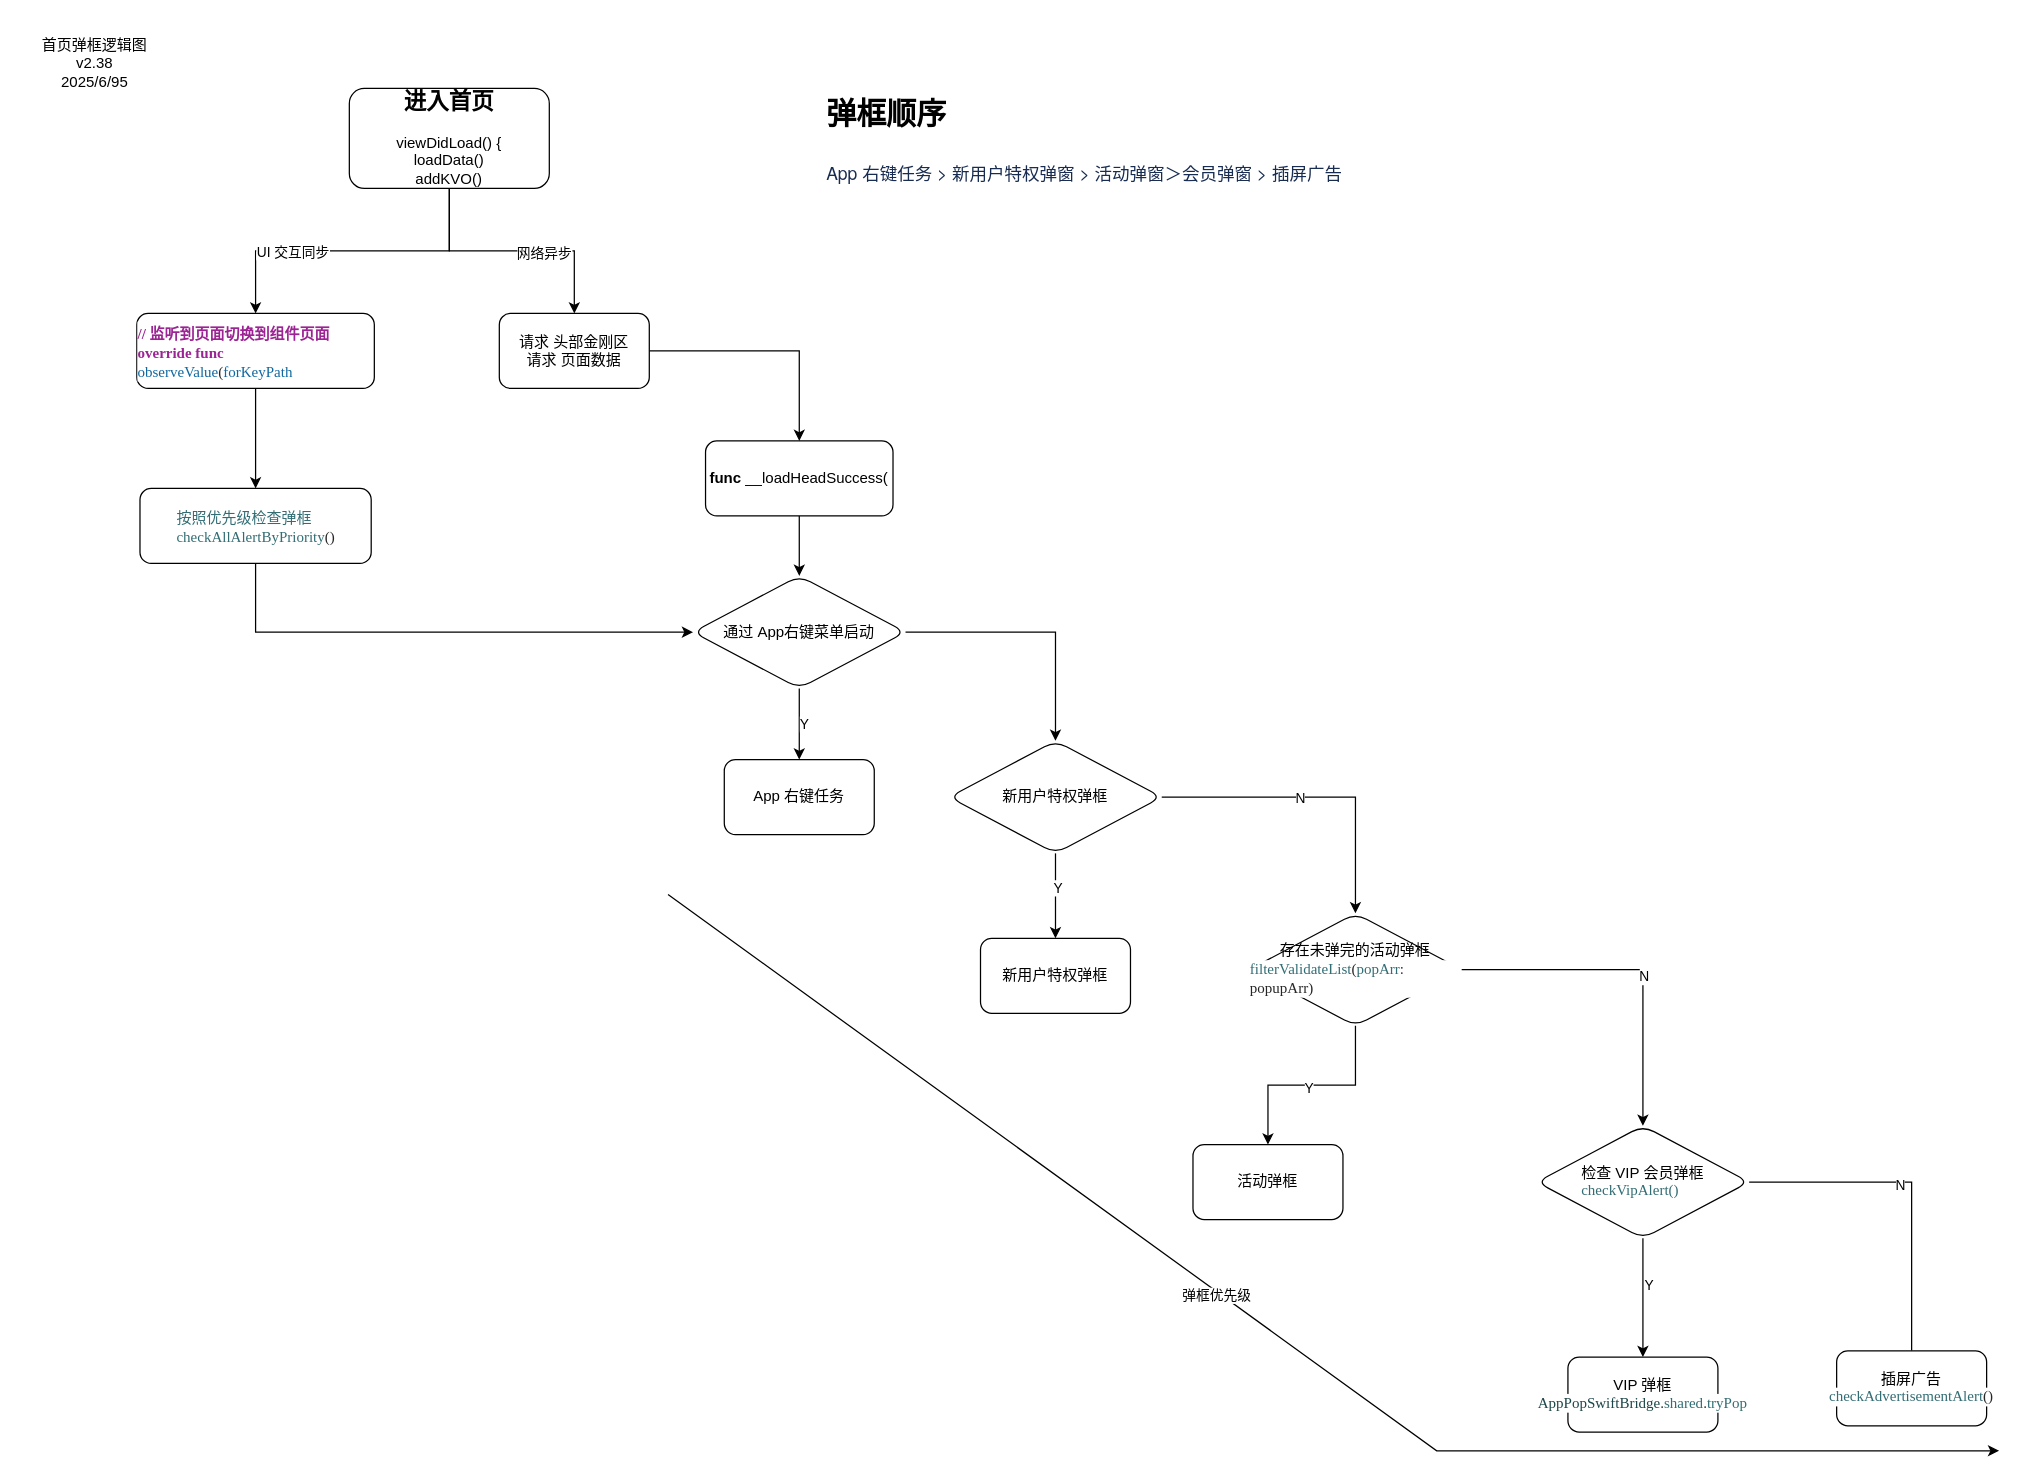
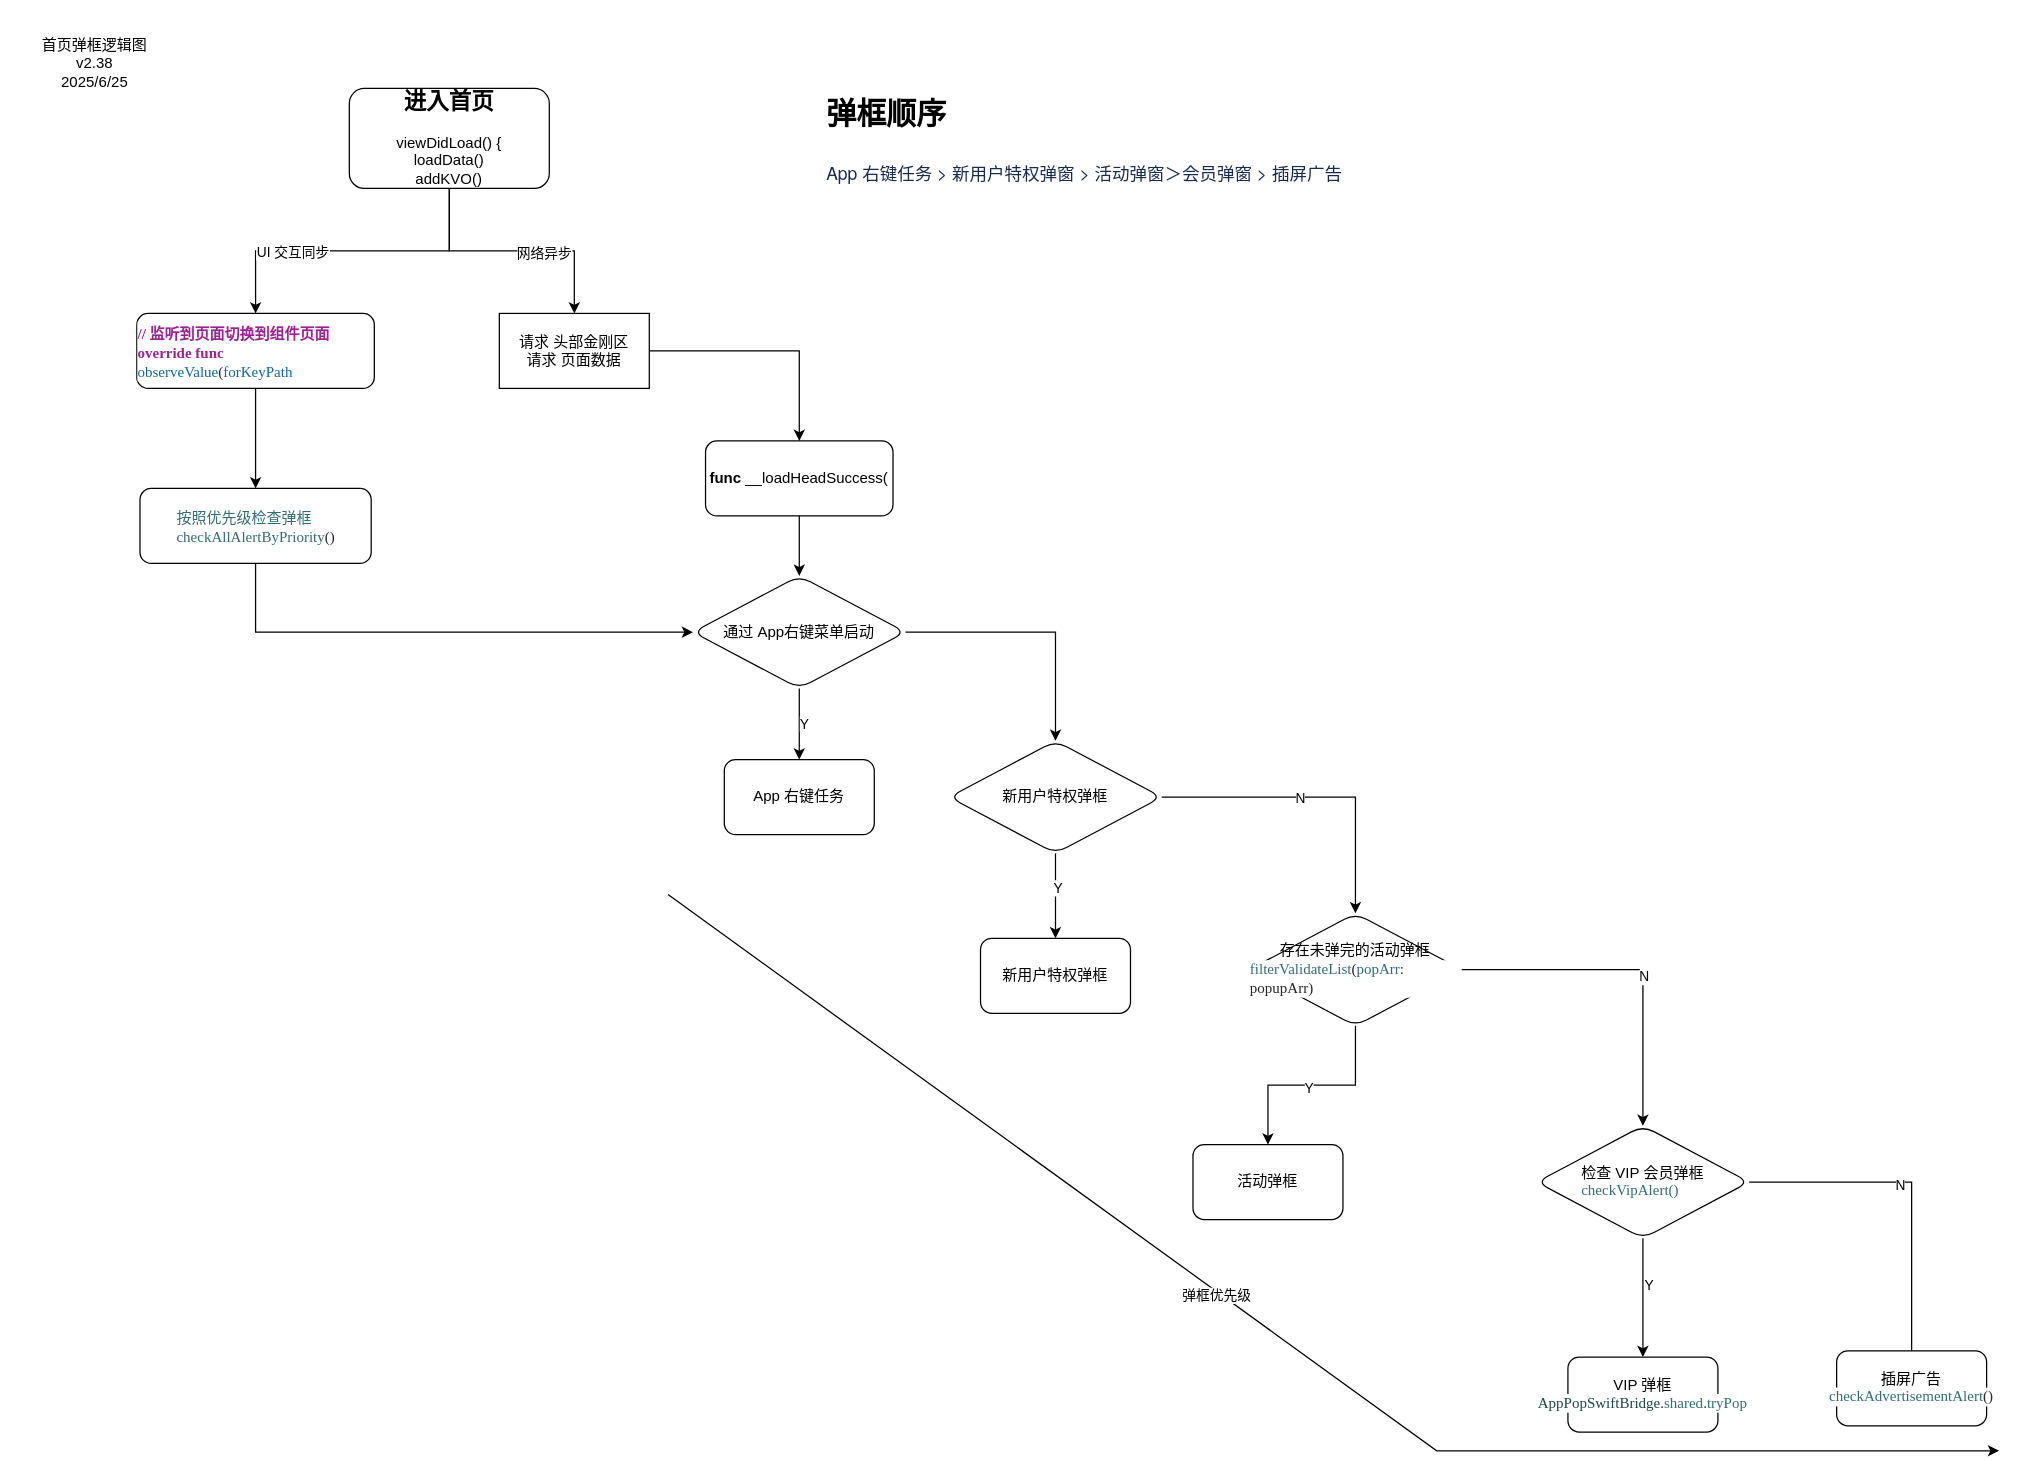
node "首页弹框逻辑图 v2.38 2025/6/95": label "首页弹框逻辑图 v2.38 2025/6/95" -> "首页弹框逻辑图 v2.38 2025/6/25"
node "请求 头部金刚区 请求 页面数据": shape rounded rectangle -> rectangle
